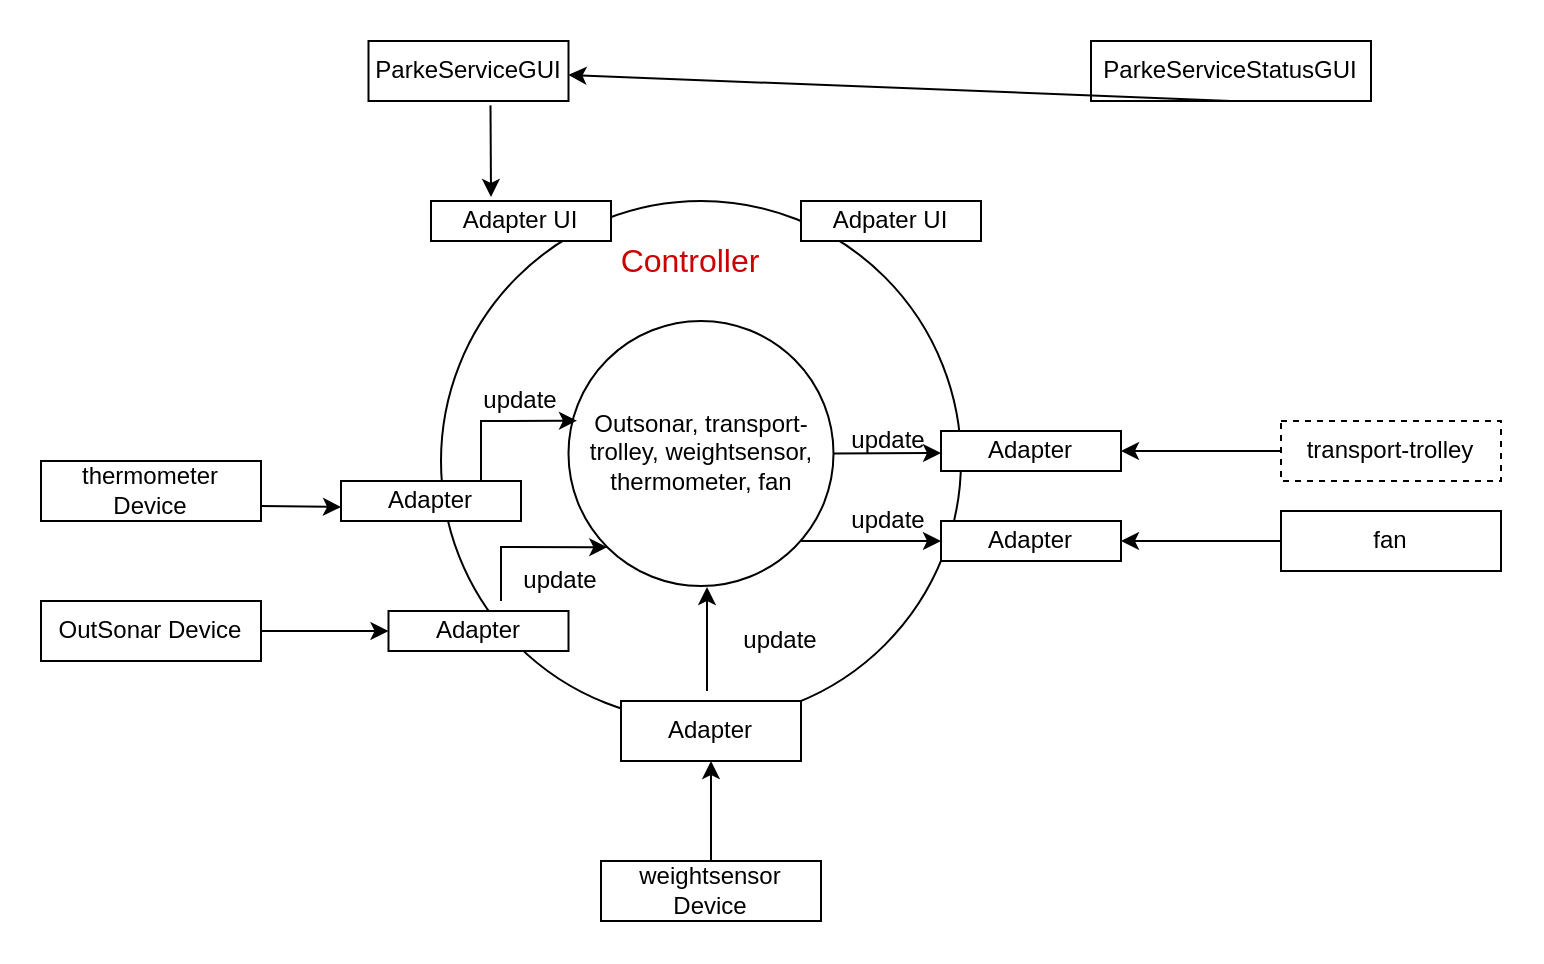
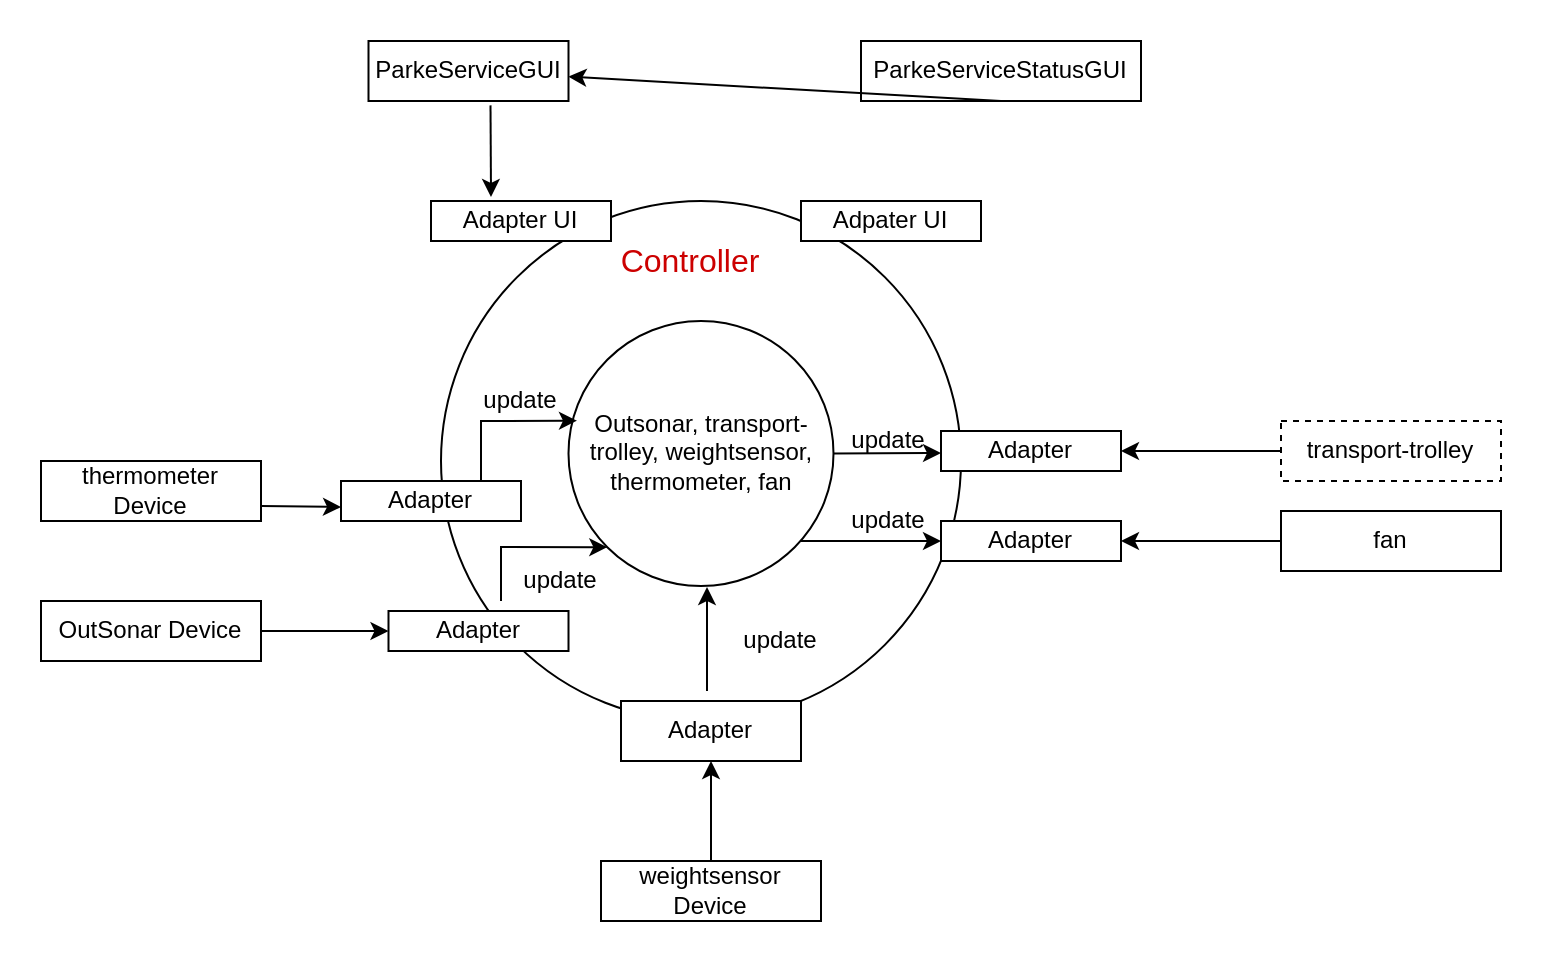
node "ParkeServiceStatusGUI": moved (1231, 71) -> (1001, 71)
